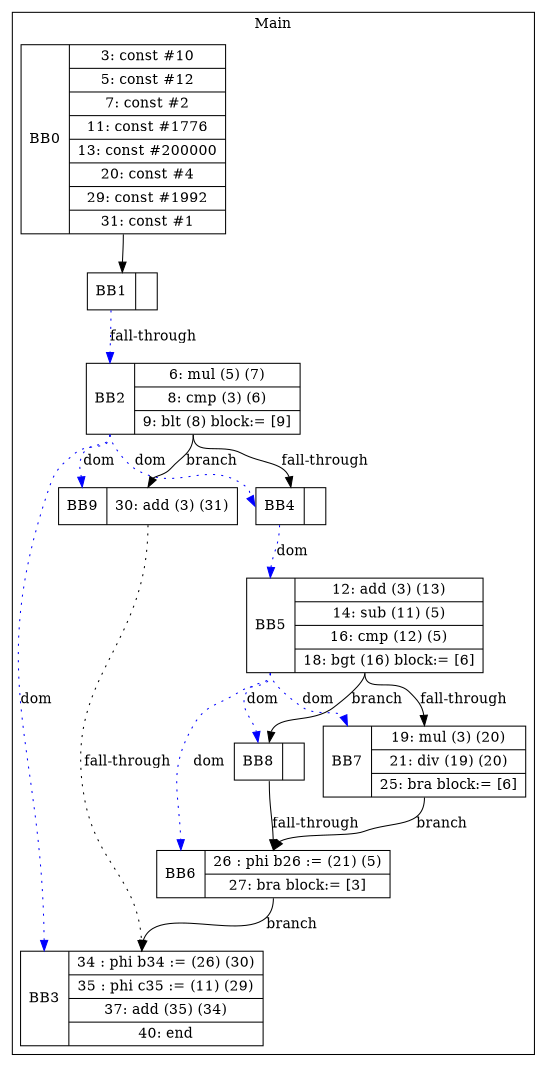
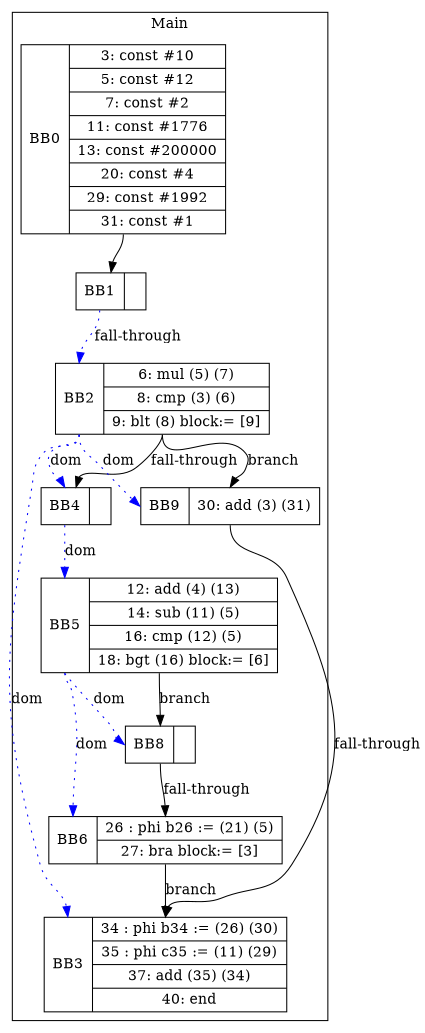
node "BB5": text "12: add (3) (13)" -> "12: add (4) (13)"
edge "BB9" -> "BB3": style dotted -> solid
node "BB7": removed
